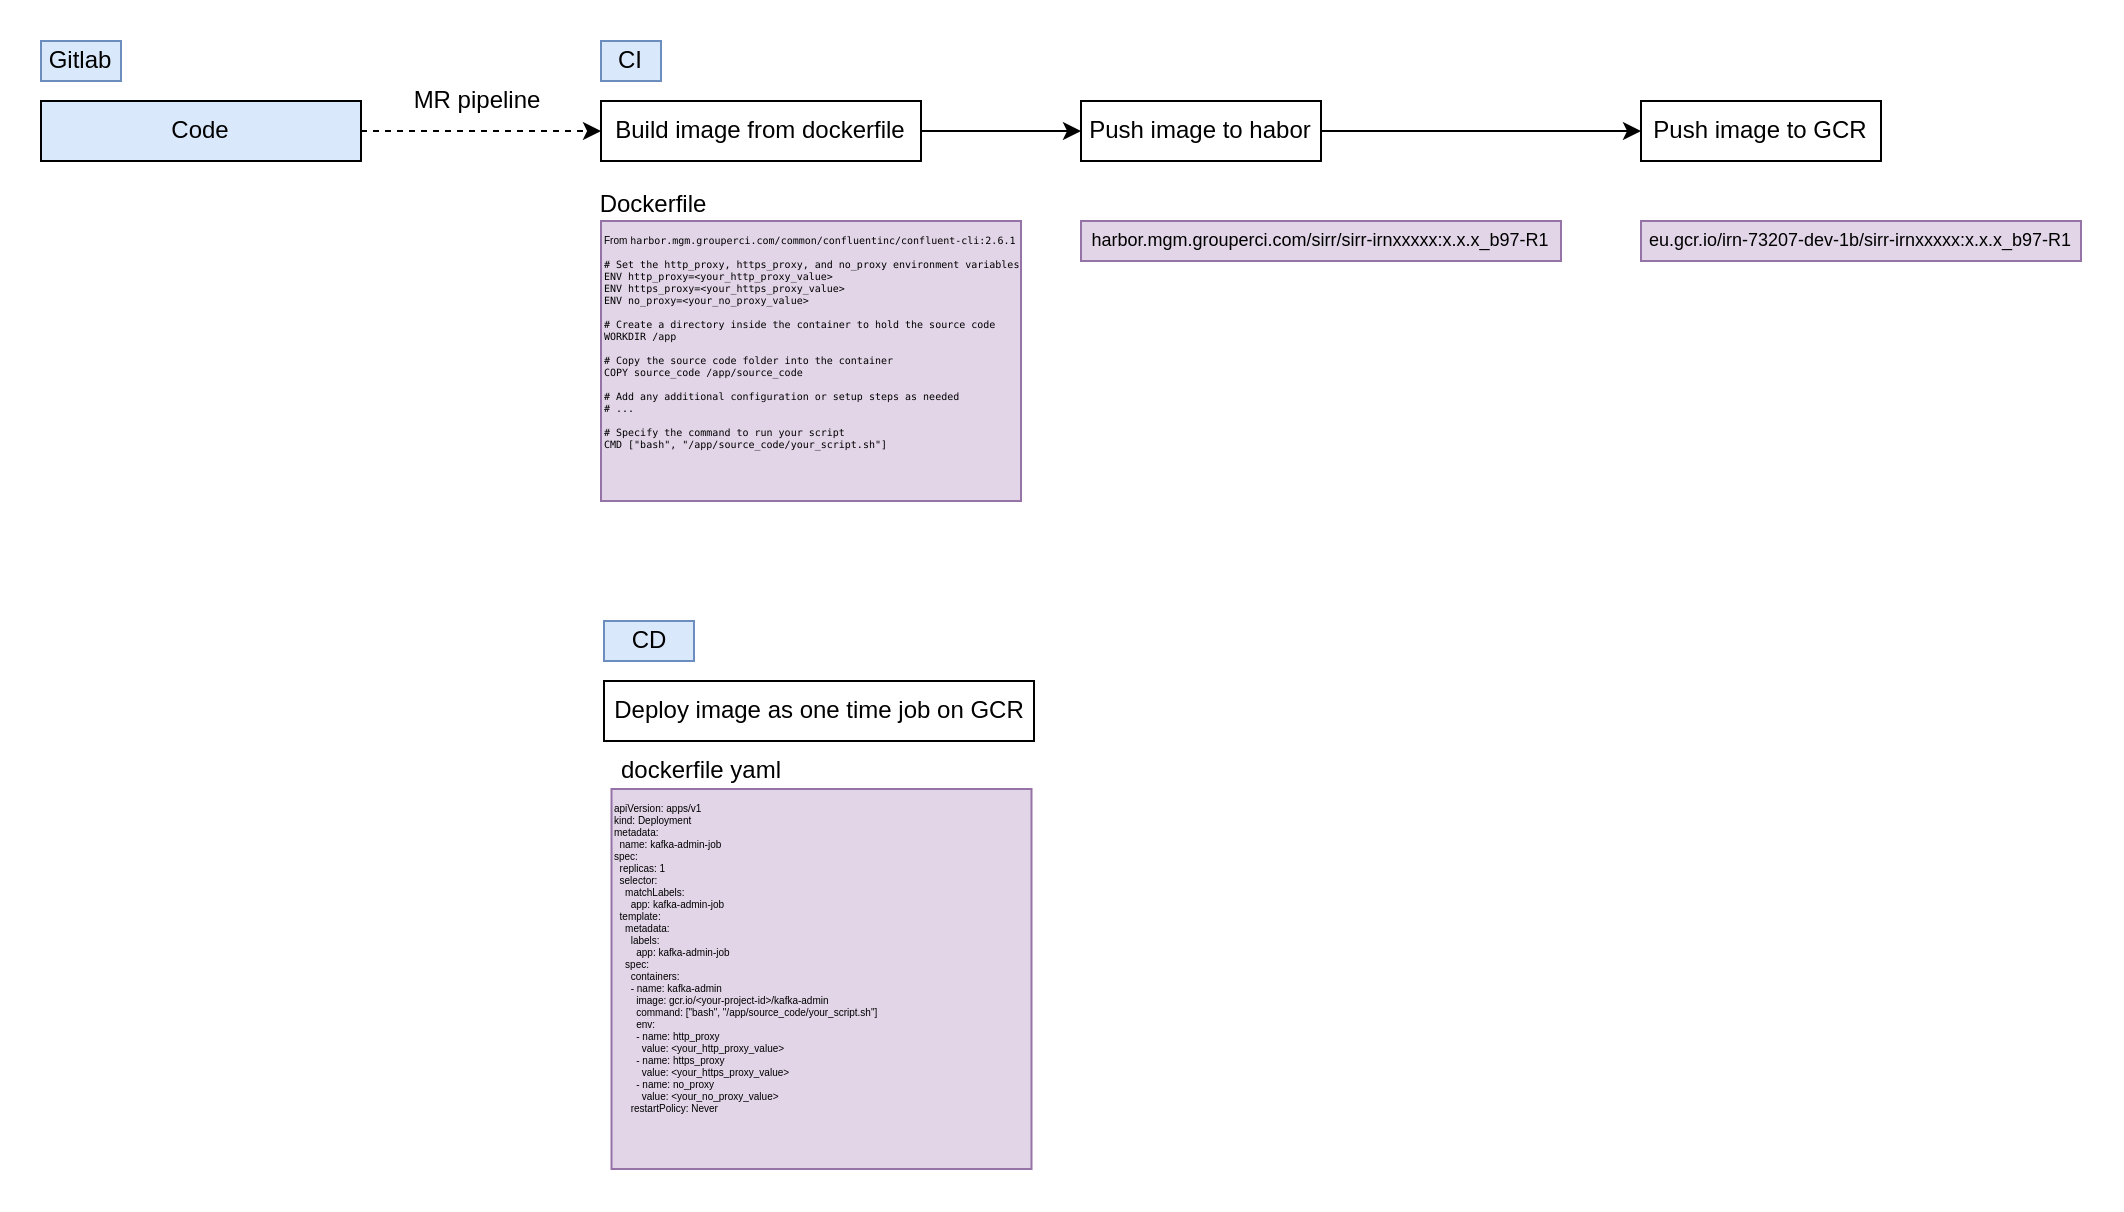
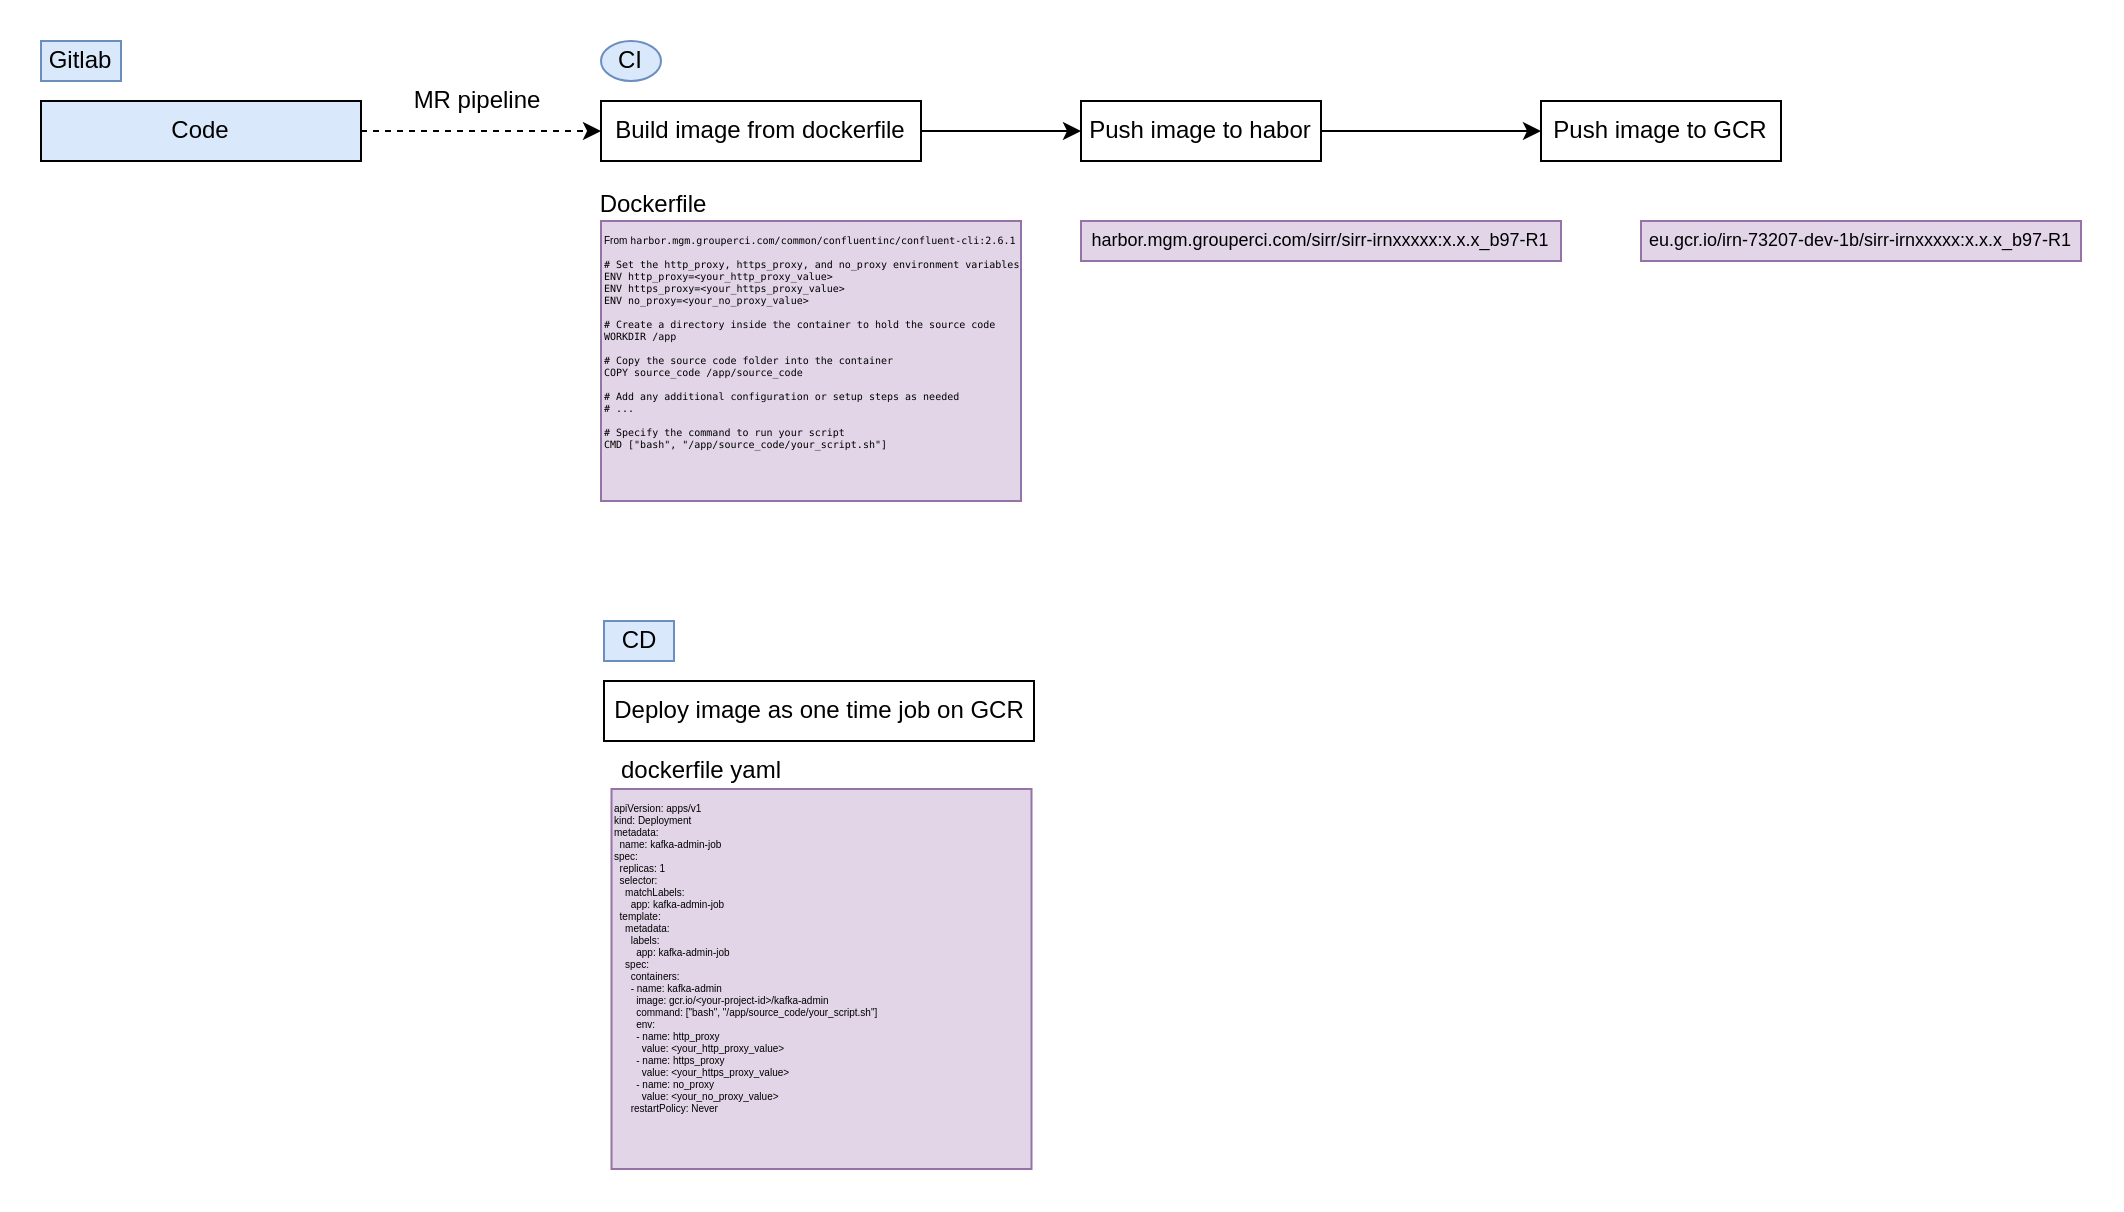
node "CI": shape rectangle -> ellipse
node "Push image to GCR": moved (1761, 131) -> (1661, 131)
node "CD": size 90x40 -> 70x40
